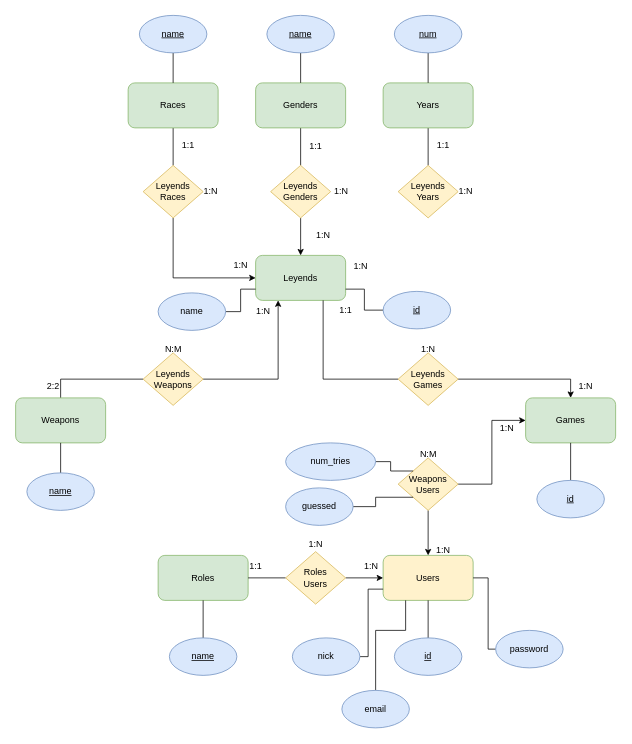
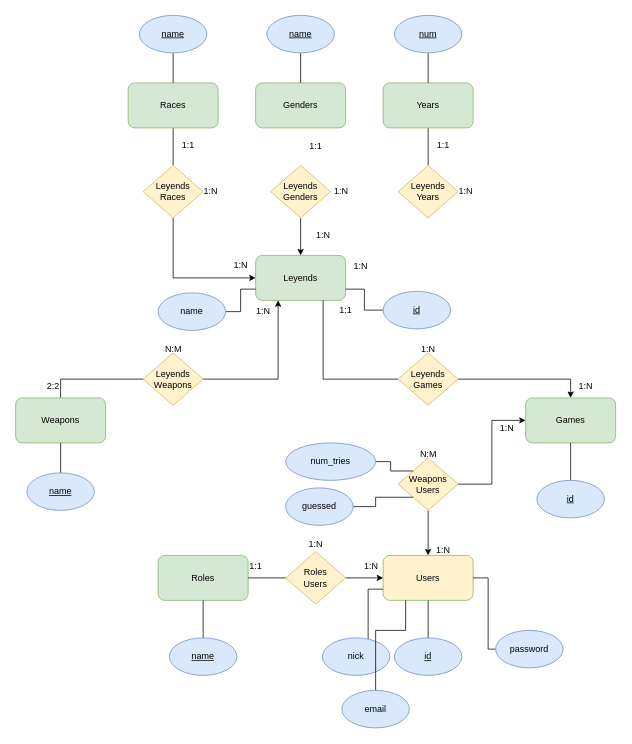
edge "Genders" -- "Leyends Genders": removed
node "nick": moved (326, 657) -> (356, 657)
